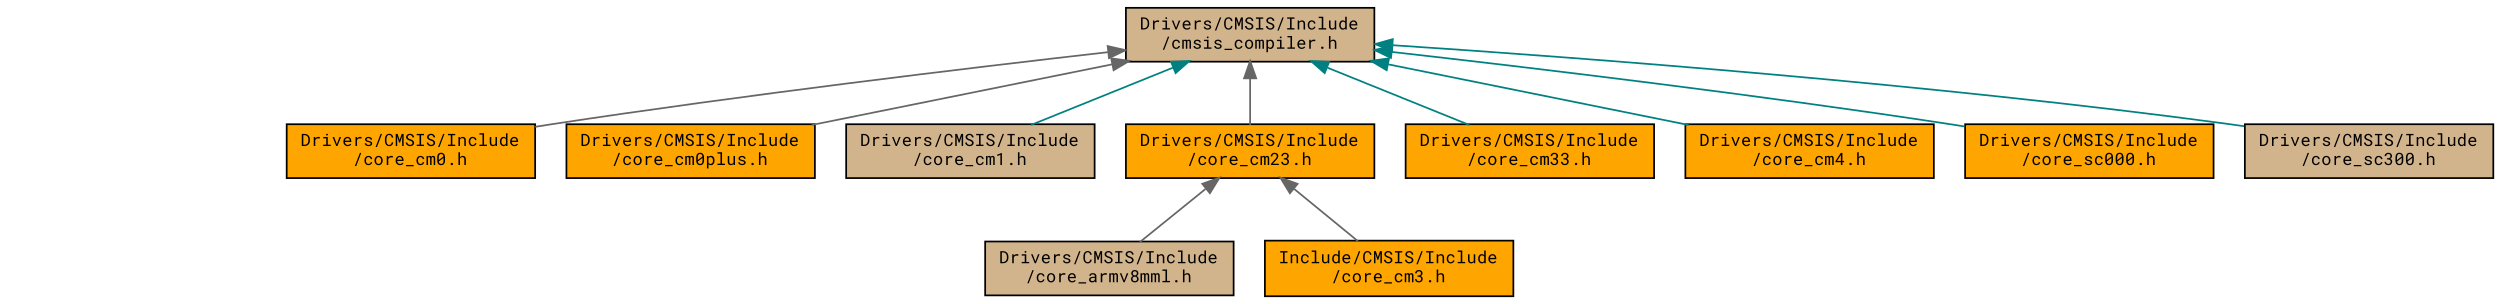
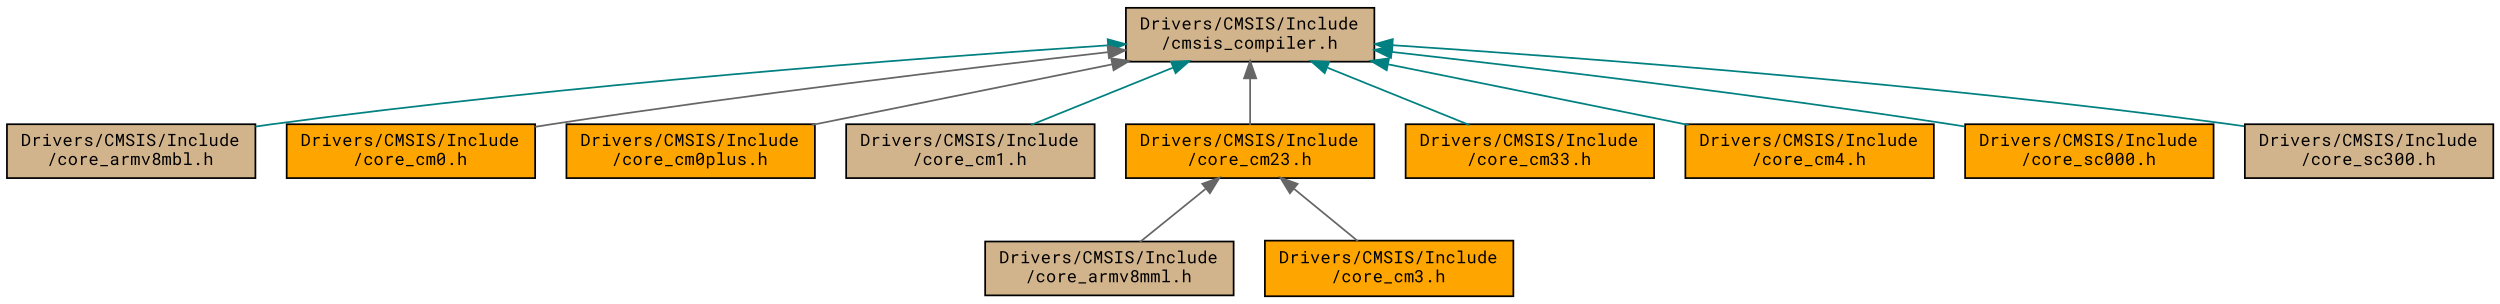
node "Drivers/CMSIS/Include /core_armv8mbl.h": added
node "Include/CMSIS/Include /core_cm3.h": label "Include/CMSIS/Include /core_cm3.h" -> "Drivers/CMSIS/Include /core_cm3.h"
